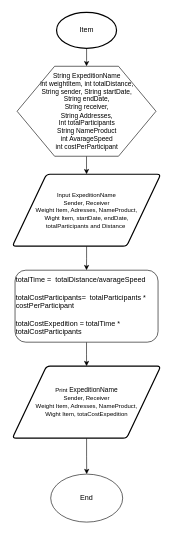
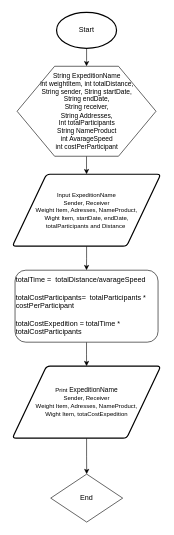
node "Item": label "Item" -> "Start"
node "End": shape ellipse -> diamond
